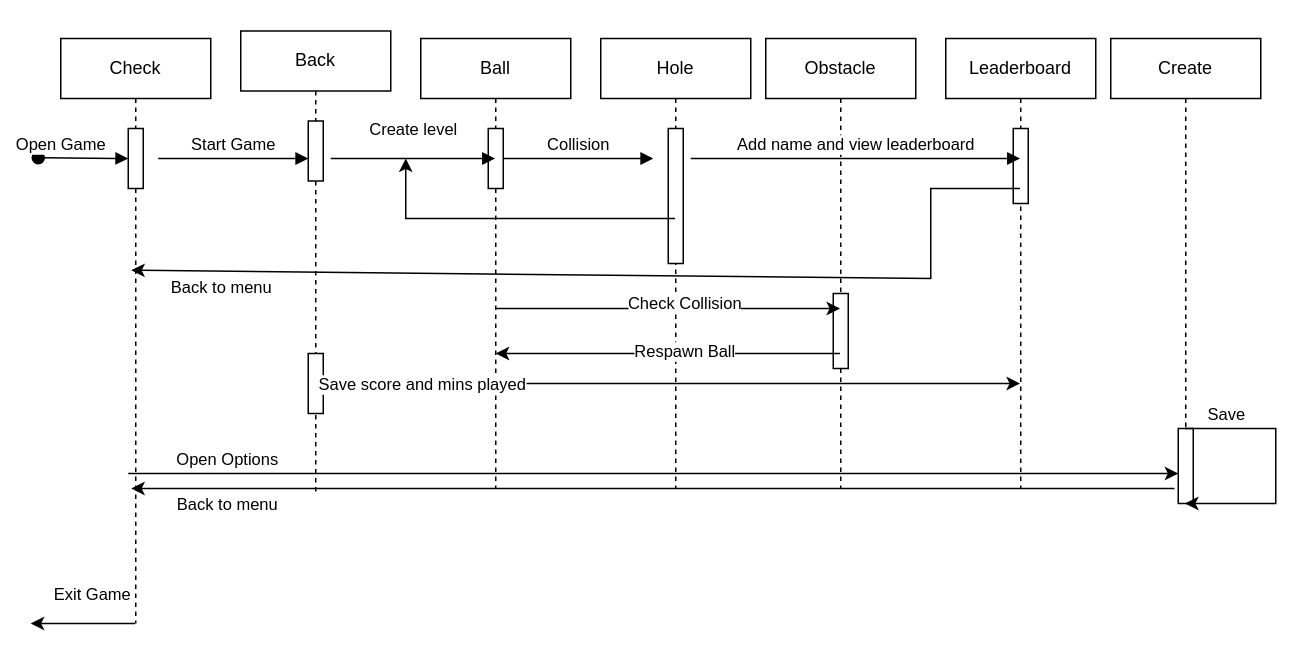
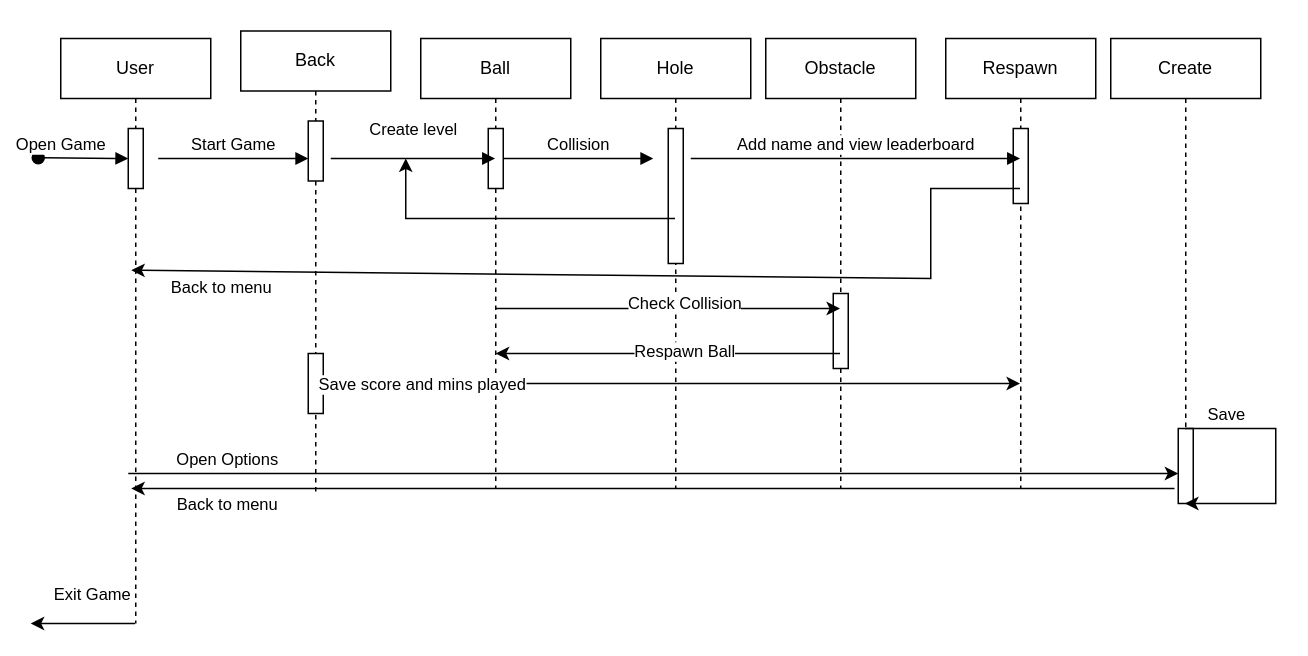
node "Check": label "Check" -> "User"
node "Leaderboard": label "Leaderboard" -> "Respawn"
